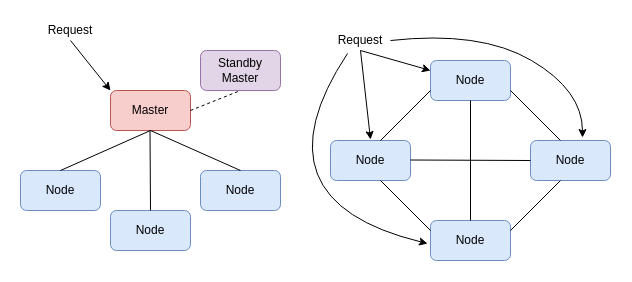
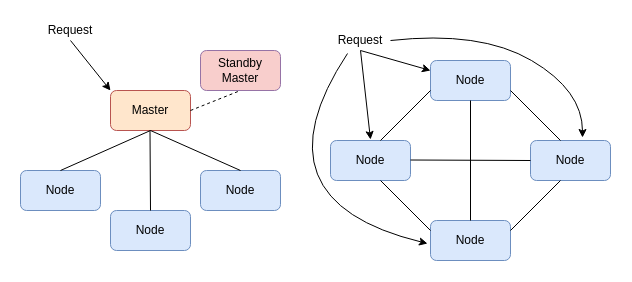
node "Standby Master": fillcolor #e1d5e7 -> #f8cecc
node "Master": fillcolor #f8cecc -> #ffe6cc
